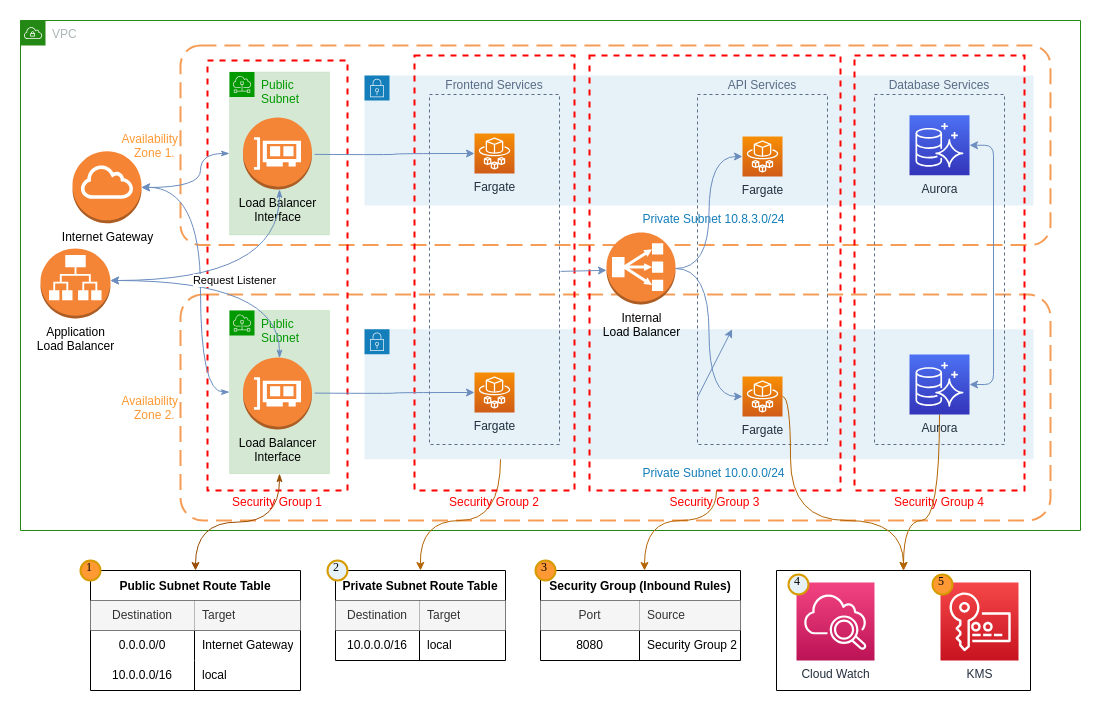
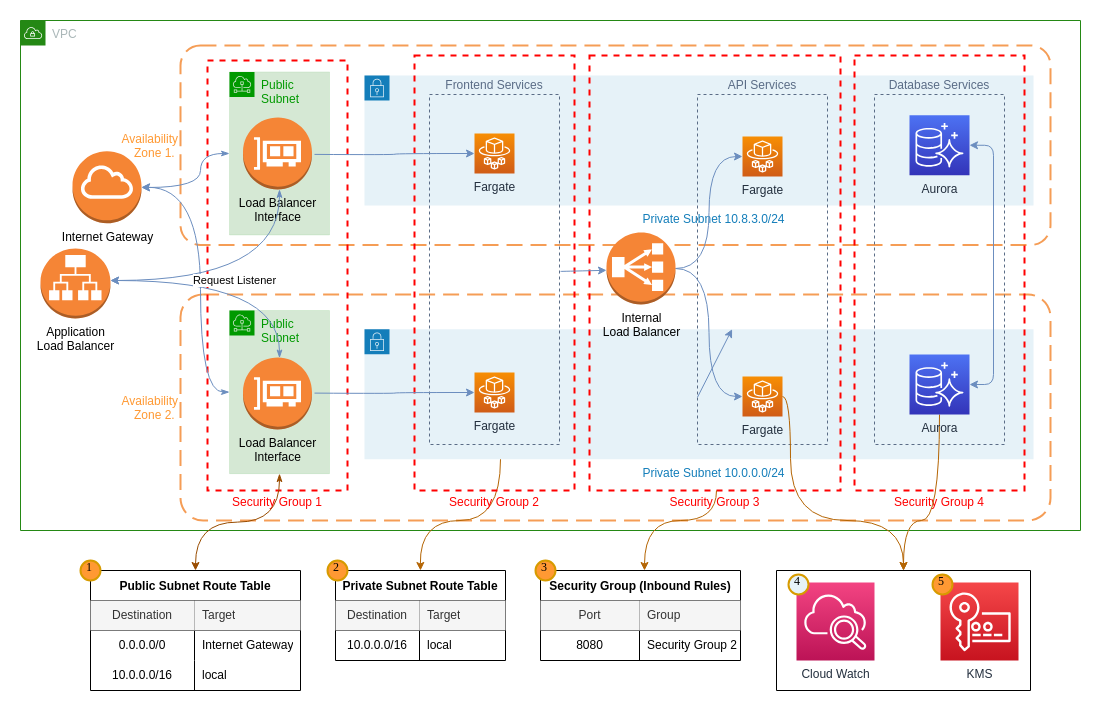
node "2": fillcolor #e6f2f8 -> #ff9933
node "Source": label "Source" -> "Group"
